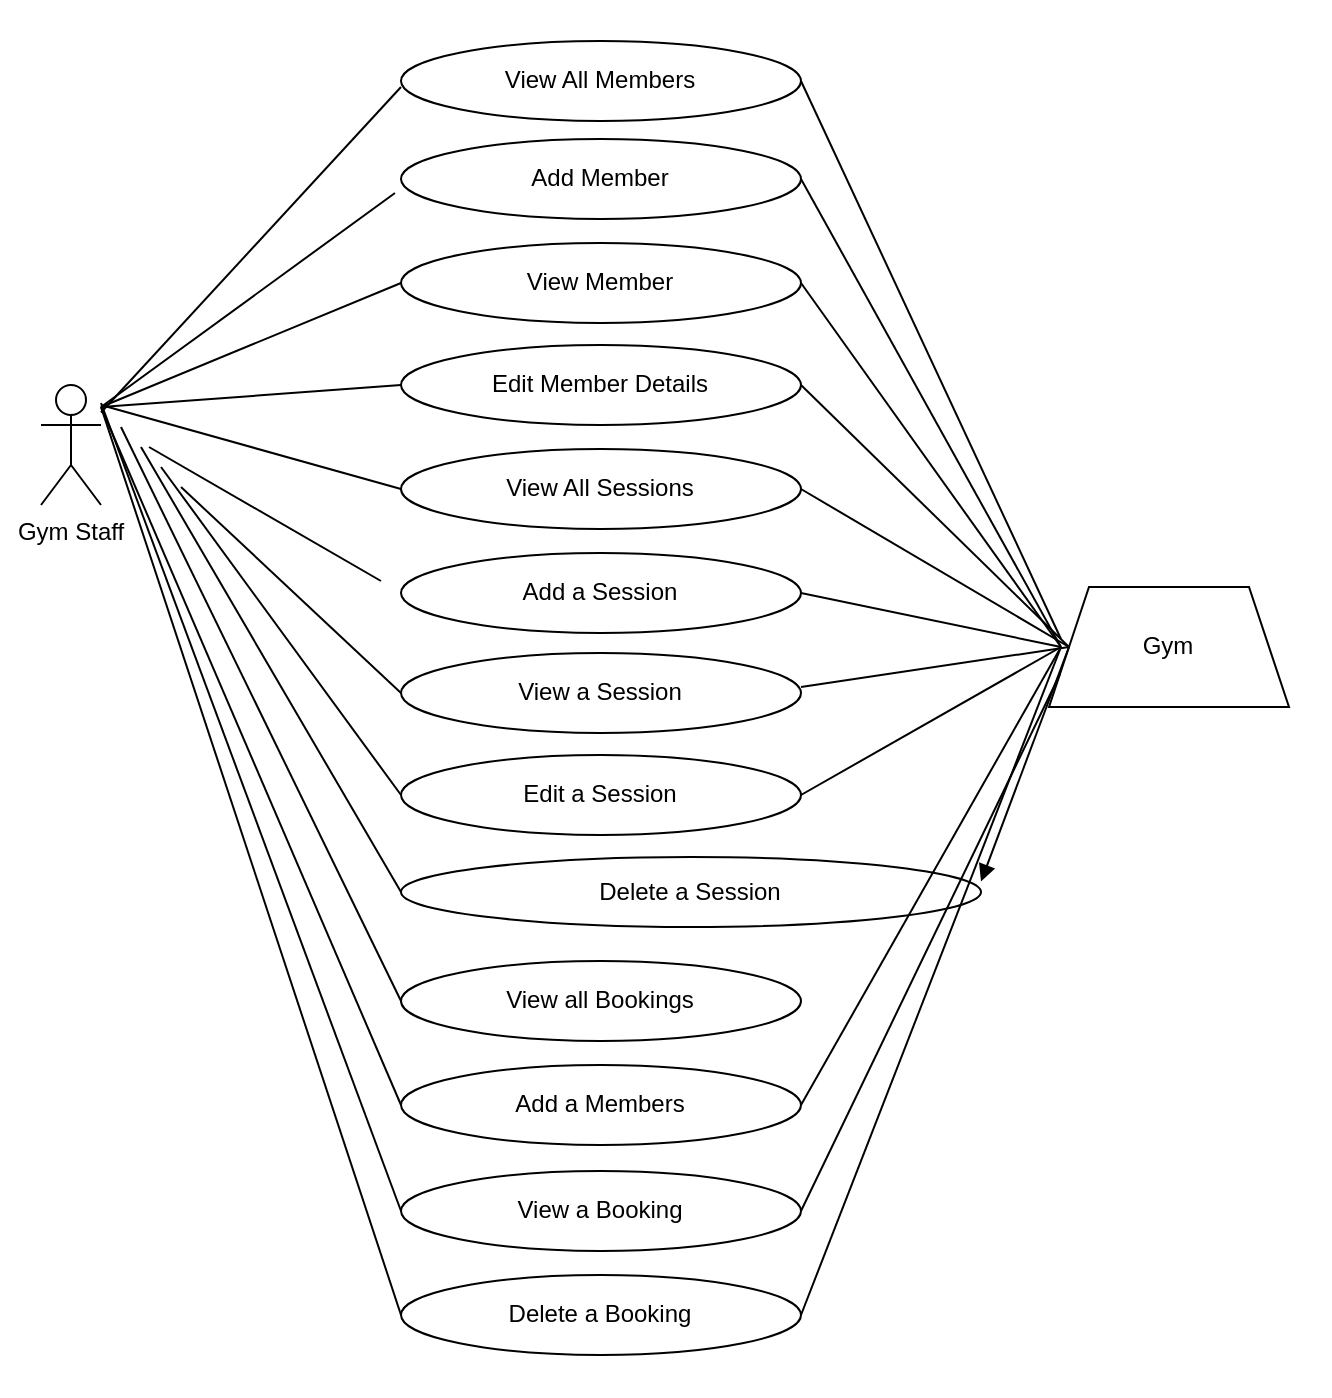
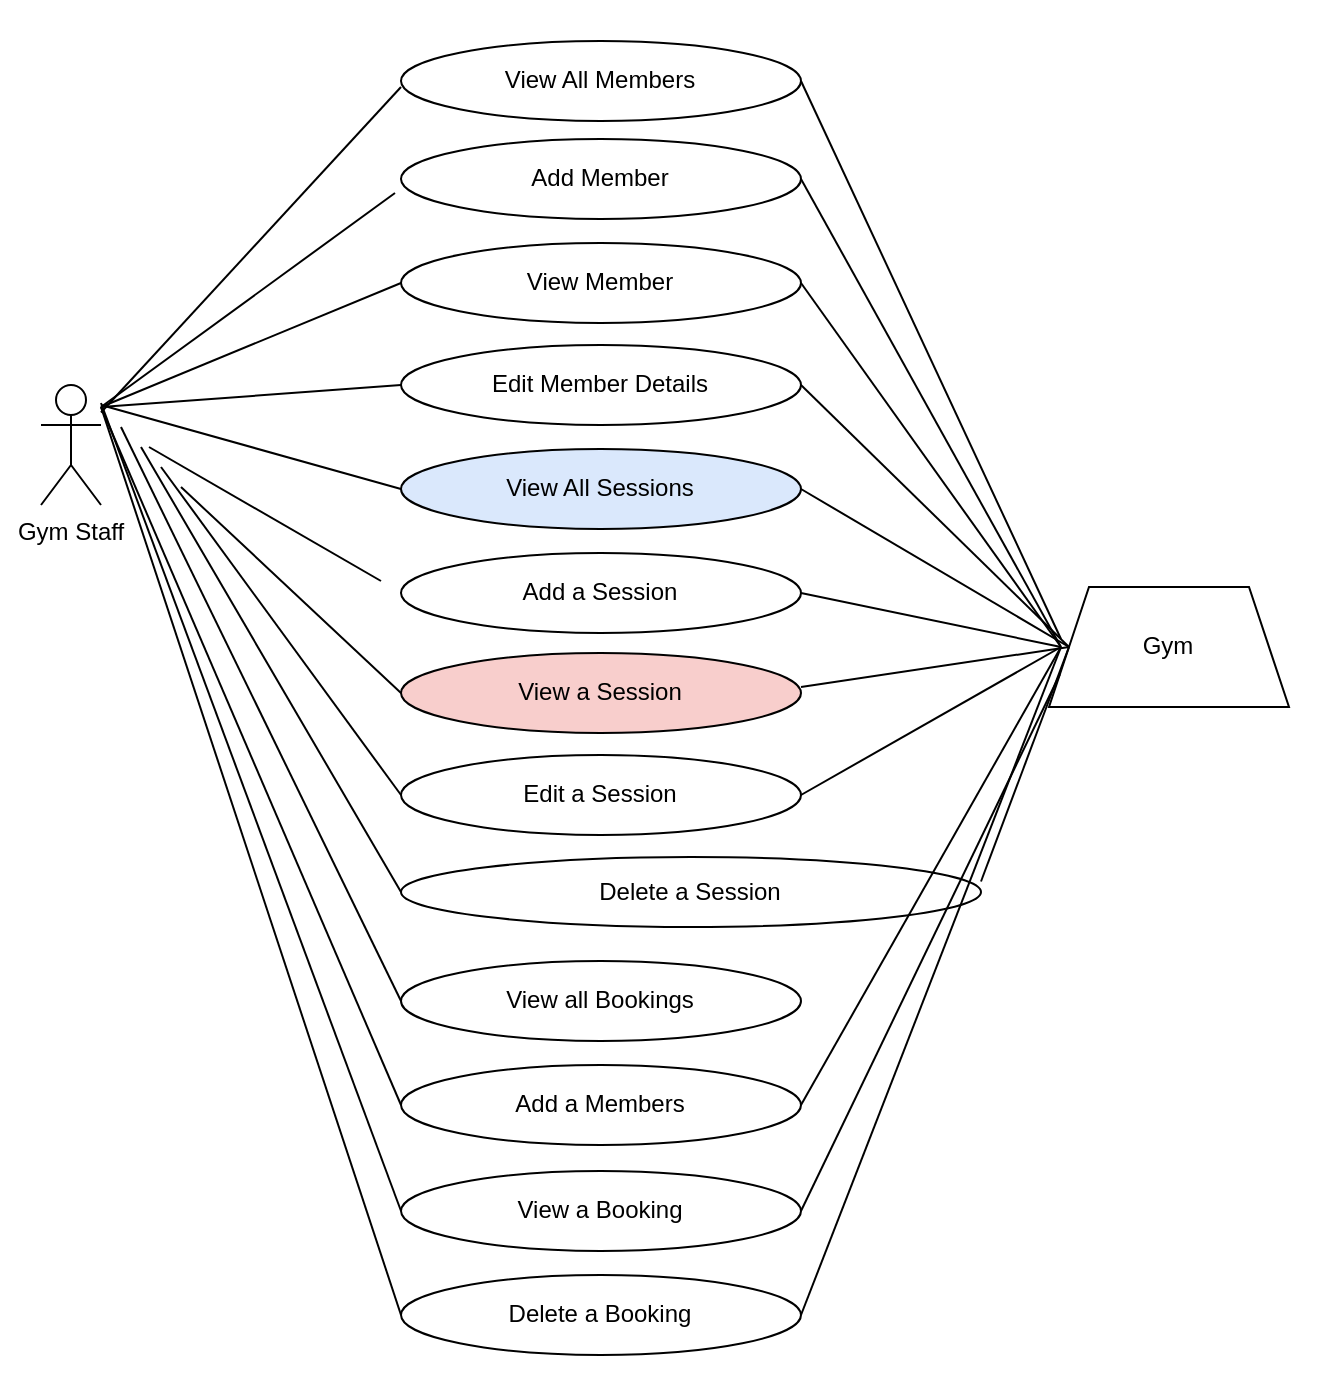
node "View All Sessions": fillcolor #ffffff -> #dae8fc
node "View a Session": fillcolor #ffffff -> #f8cecc
edge "Gym" -> "Delete a Session": arrowhead block -> none
